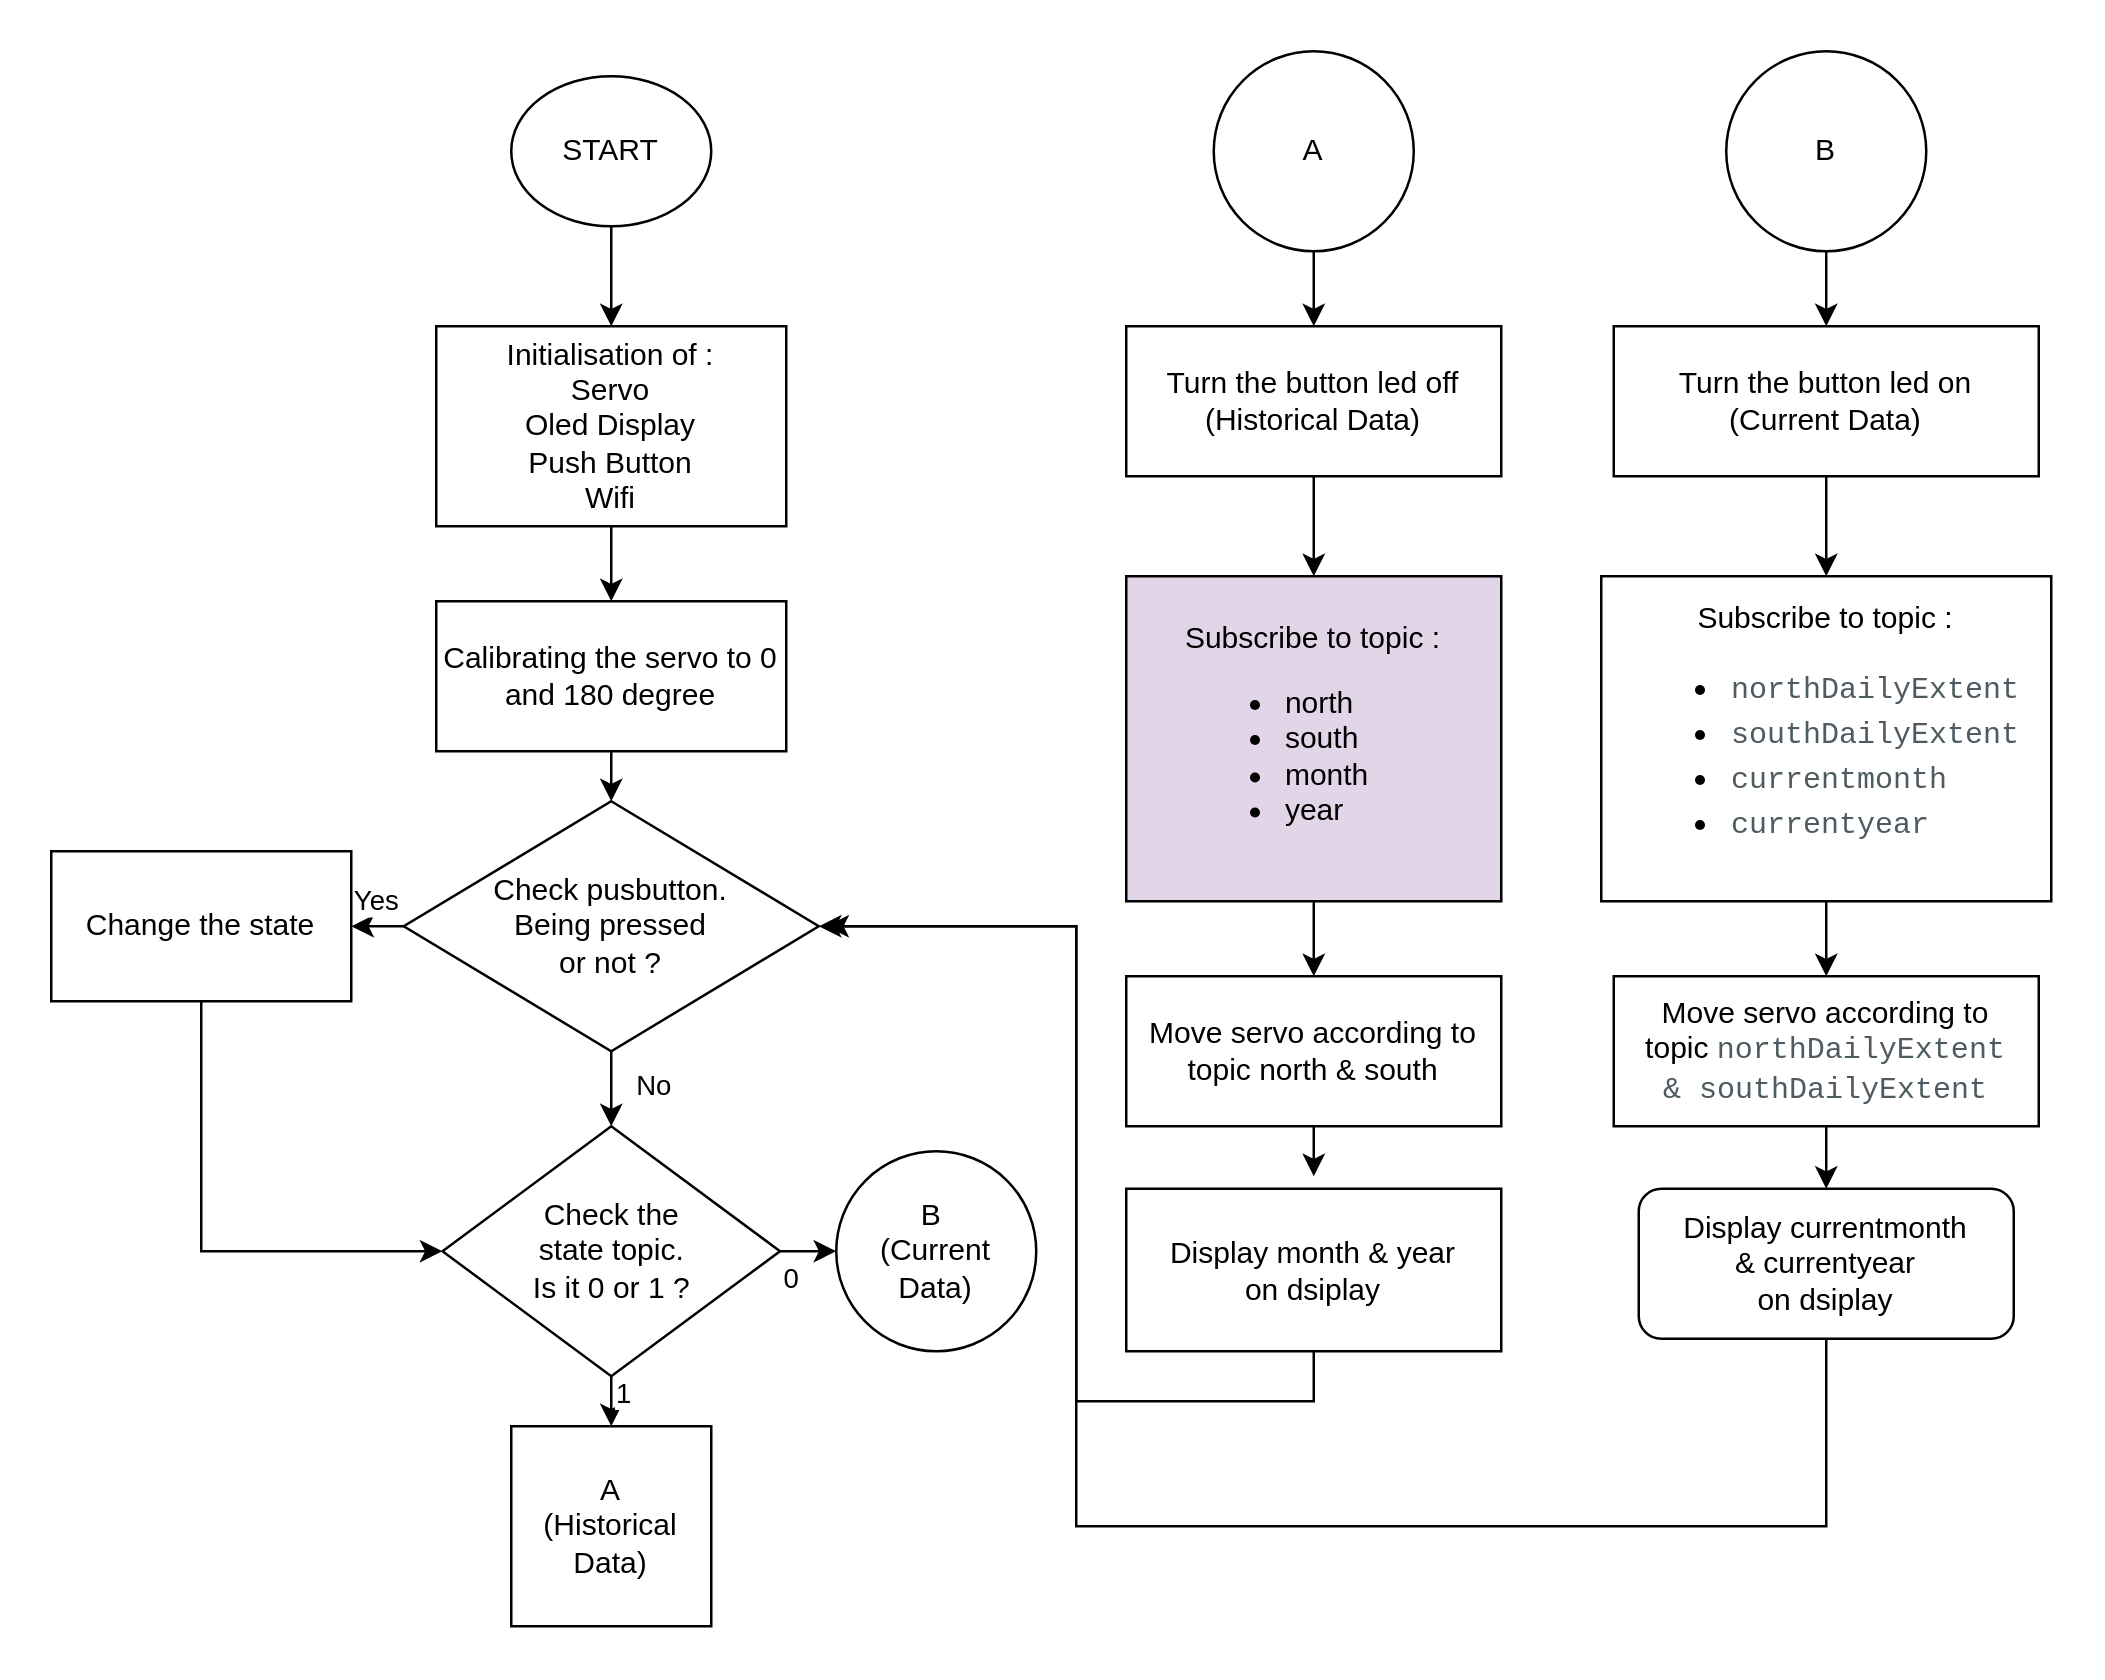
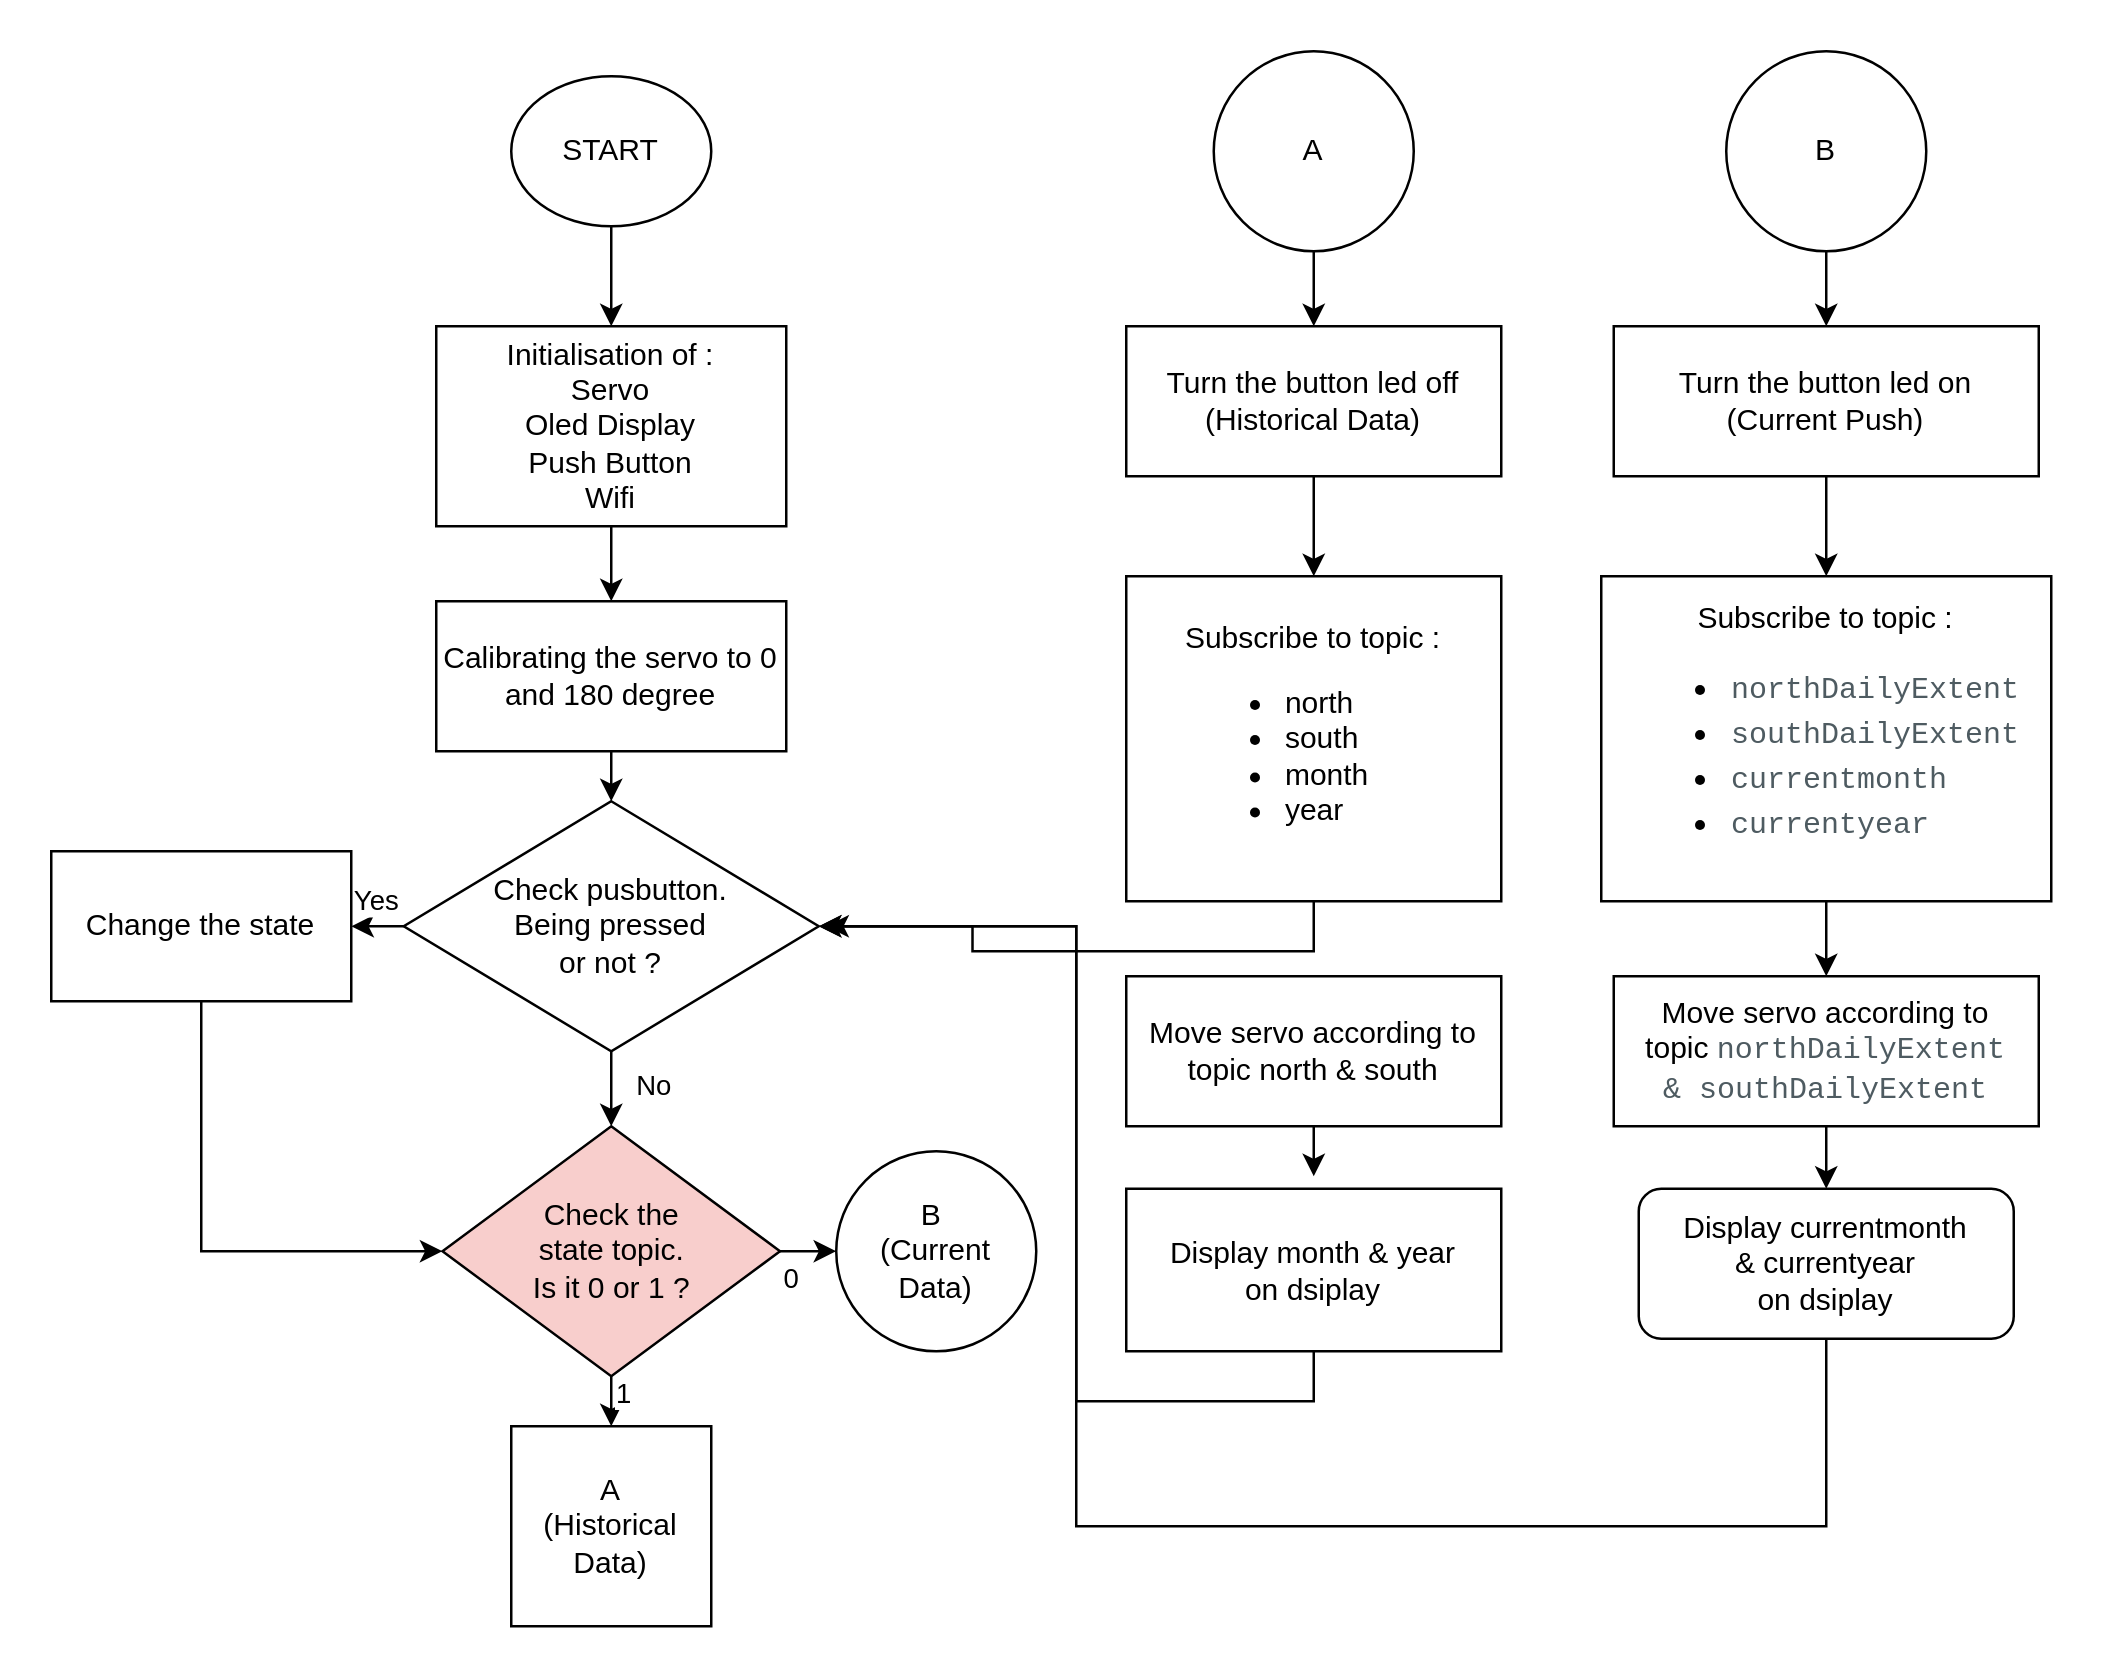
node "Turn the button led on (Current Data)": label "Turn the button led on (Current Data)" -> "Turn the button led on (Current Push)"
node "Subscribe to topic : north south month year": fillcolor #e1d5e7 -> #ffffff
edge "Subscribe to topic : north south month year" -> "Move servo according to topic north & south": now "Subscribe to topic : north south month year" -> "Check pusbutton. Being pressed or not ?"
node "Check the state topic. Is it 0 or 1 ?": fillcolor #ffffff -> #f8cecc
